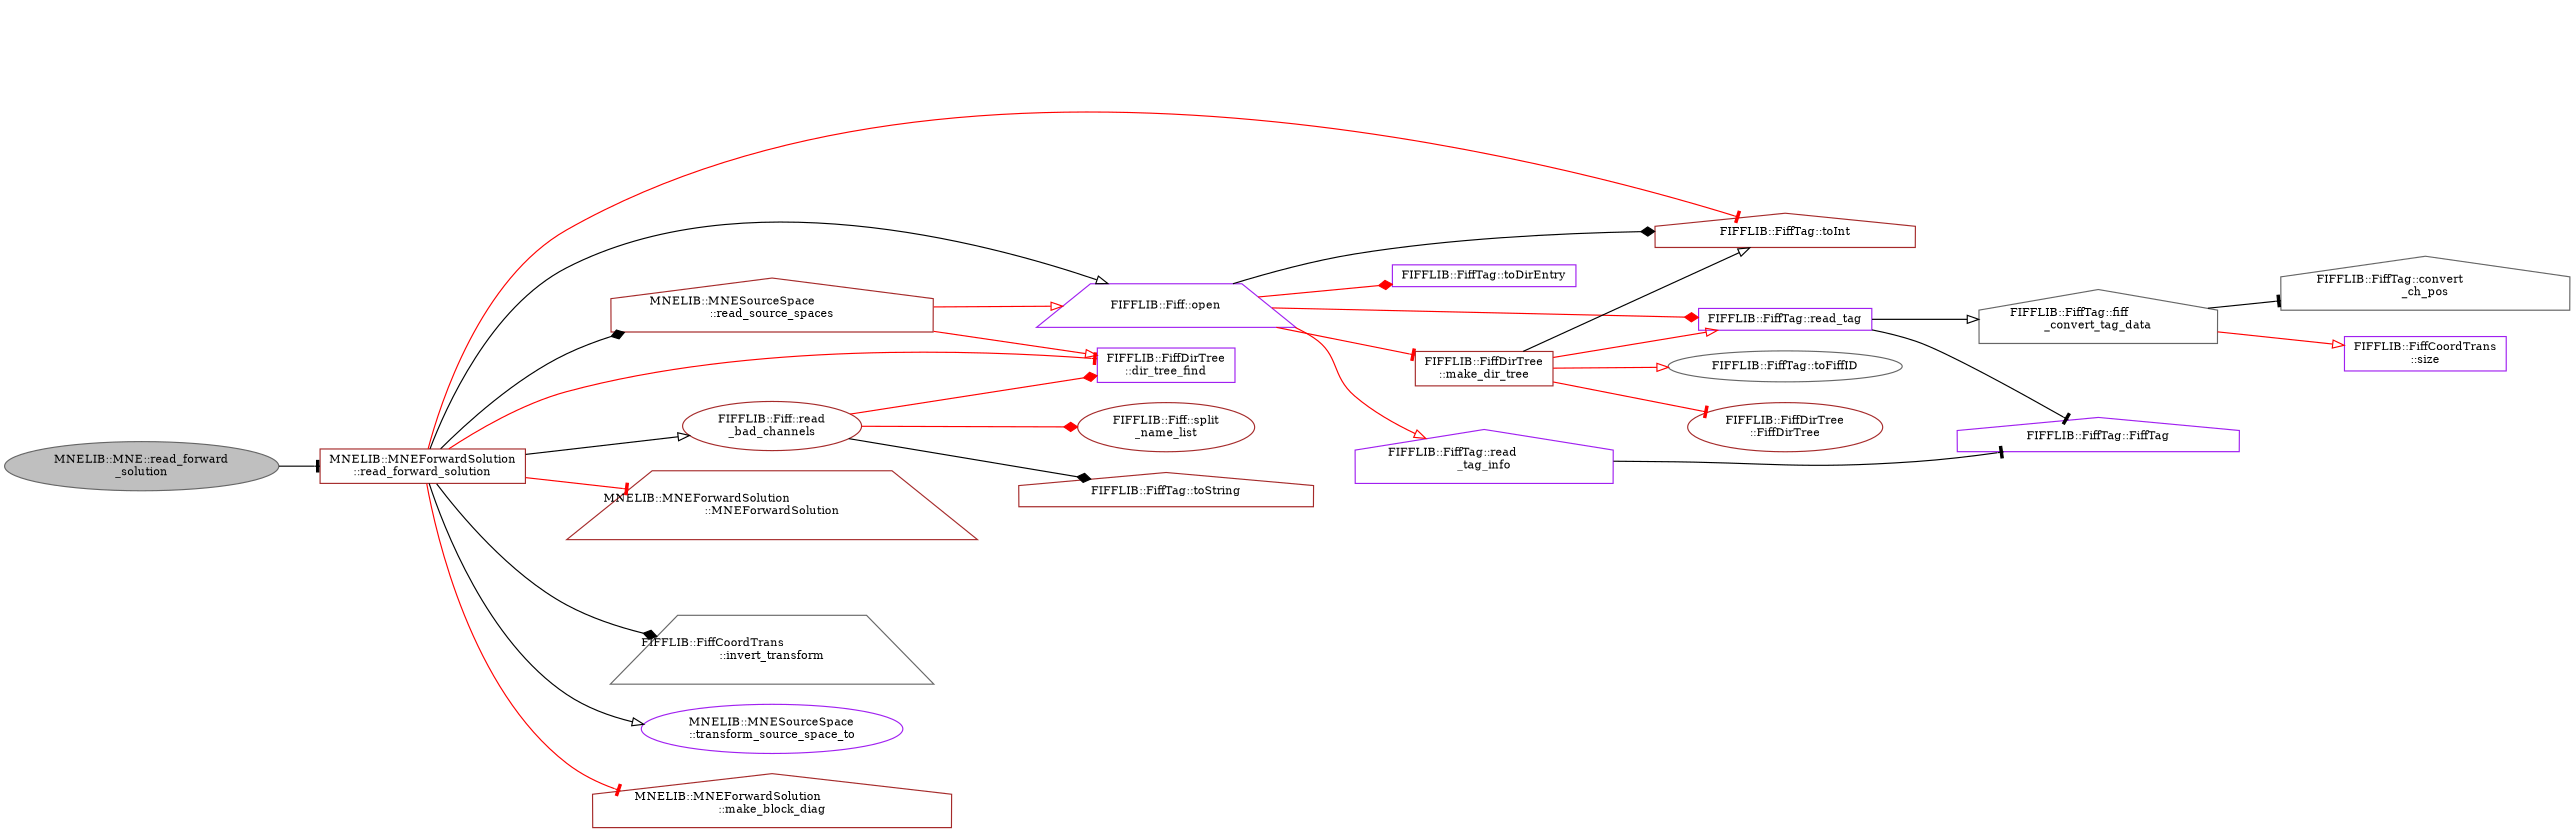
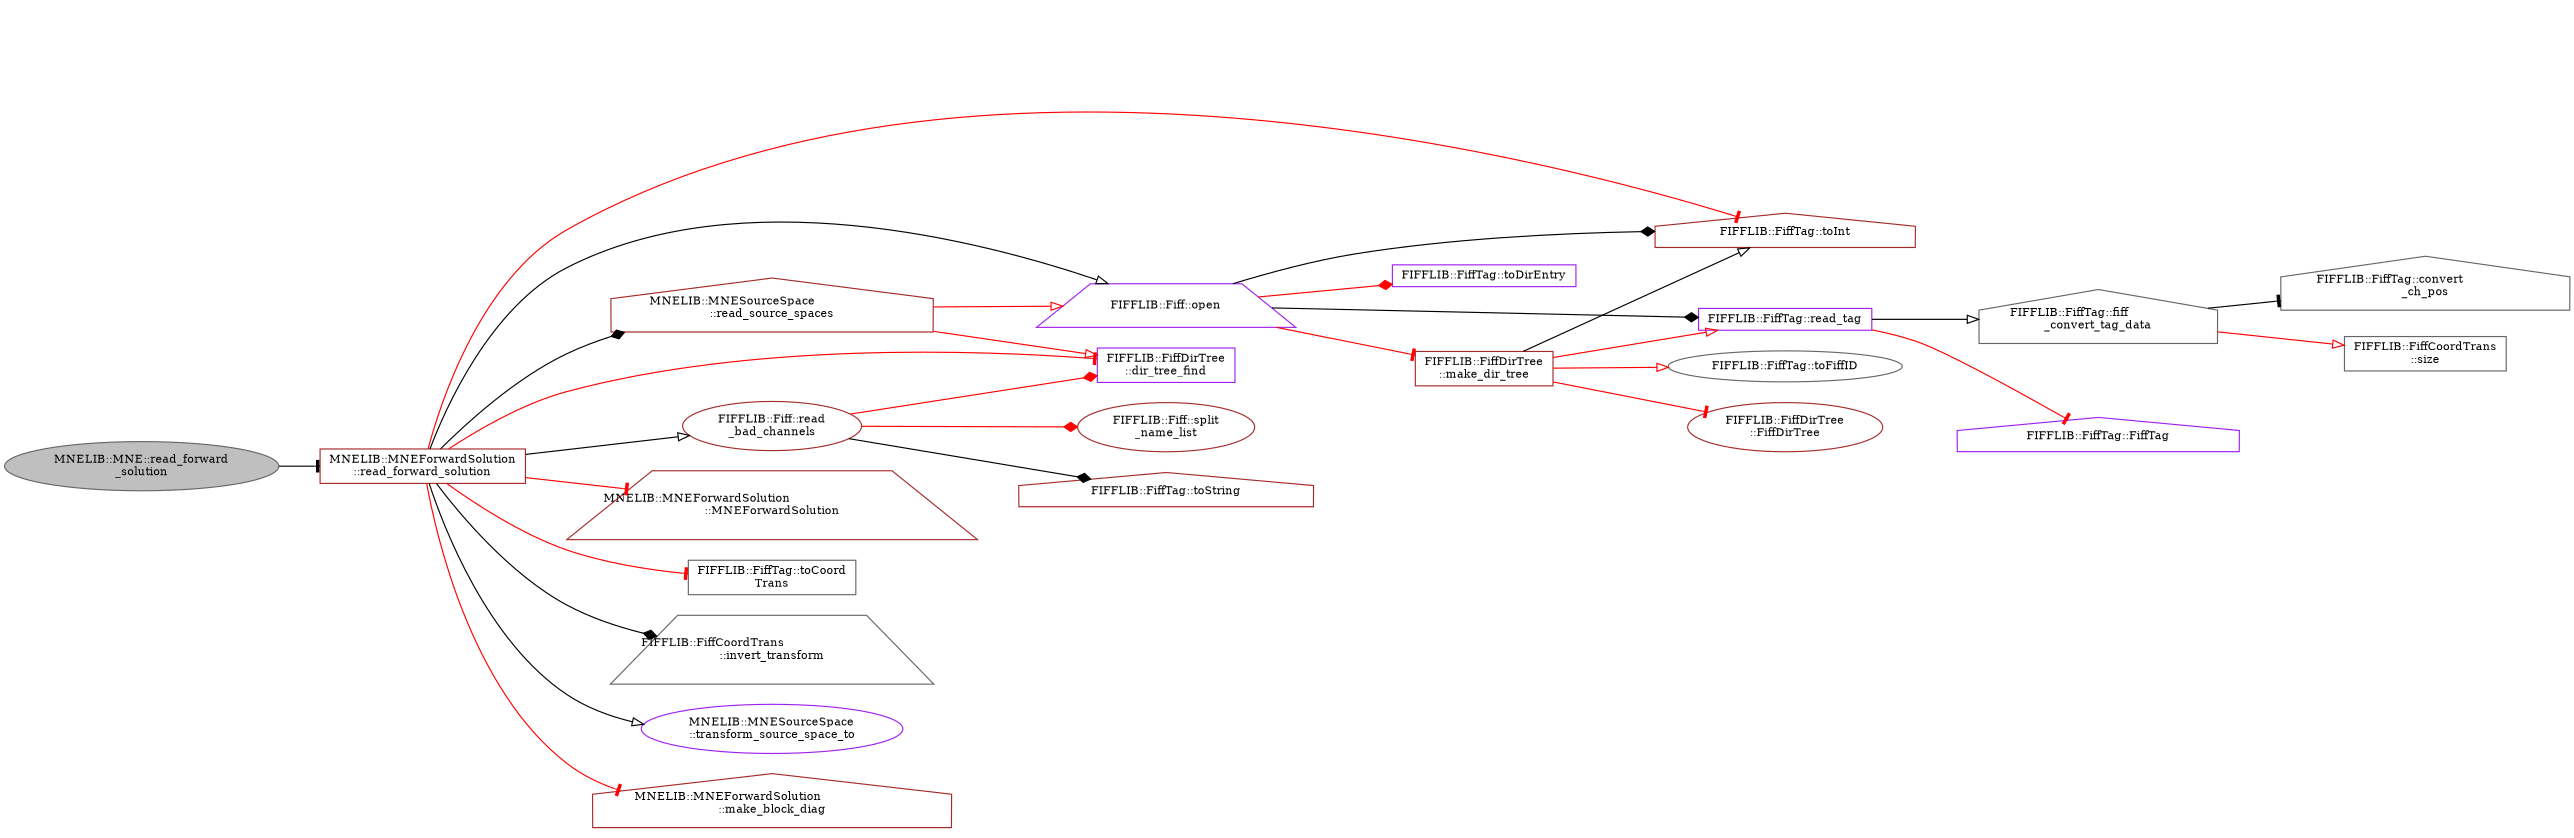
edge "FIFFLIB::Fiff::open" -> "FIFFLIB::FiffTag::read_tag": color red -> black
node "FIFFLIB::FiffCoordTrans ::size": color purple -> gray40
edge "FIFFLIB::FiffTag::read_tag" -> "FIFFLIB::FiffTag::FiffTag": color black -> red
node "FIFFLIB::FiffTag::read _tag_info": removed
node "FIFFLIB::FiffTag::toCoord Trans": added
